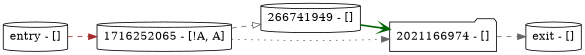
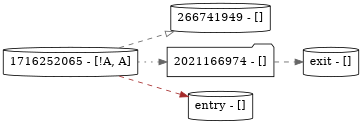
edge "266741949 - []" -> "2021166974 - []": removed
edge "entry - []" -> "1716252065 - [!A, A]": reversed
